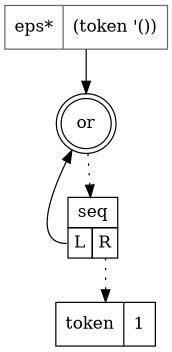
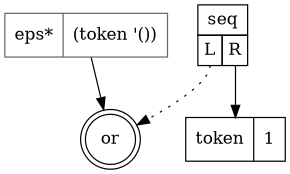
edge "or" -> "seq": removed
edge "seq" -> "or": style solid -> dotted
edge "seq" -> "token": style dotted -> solid
